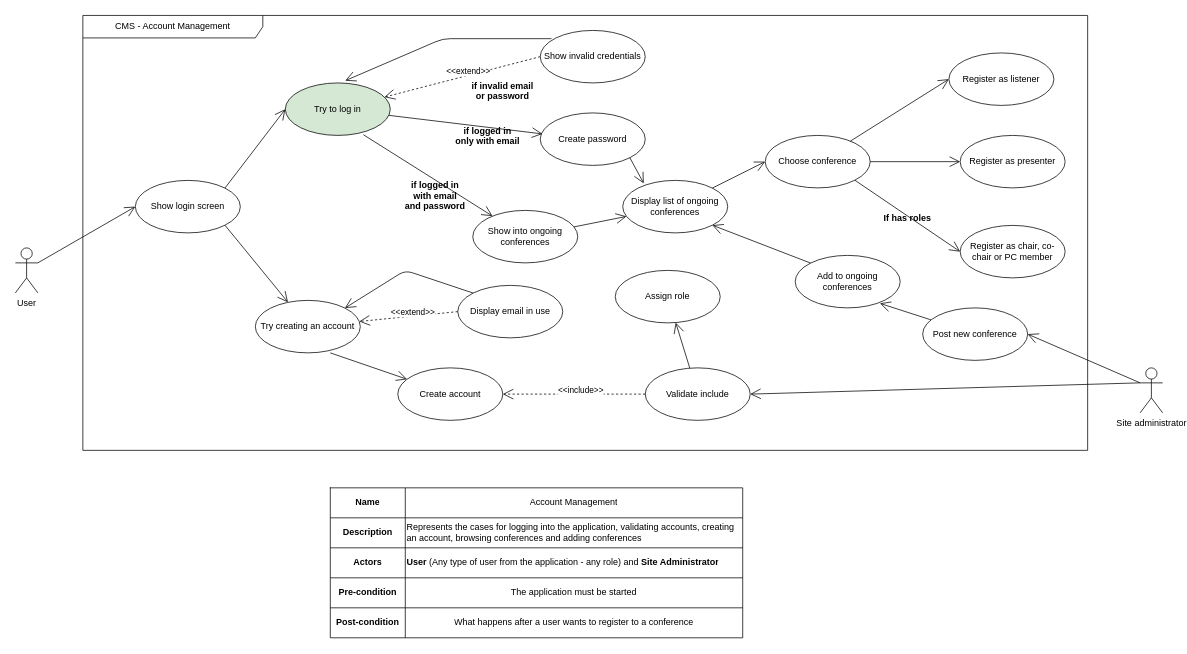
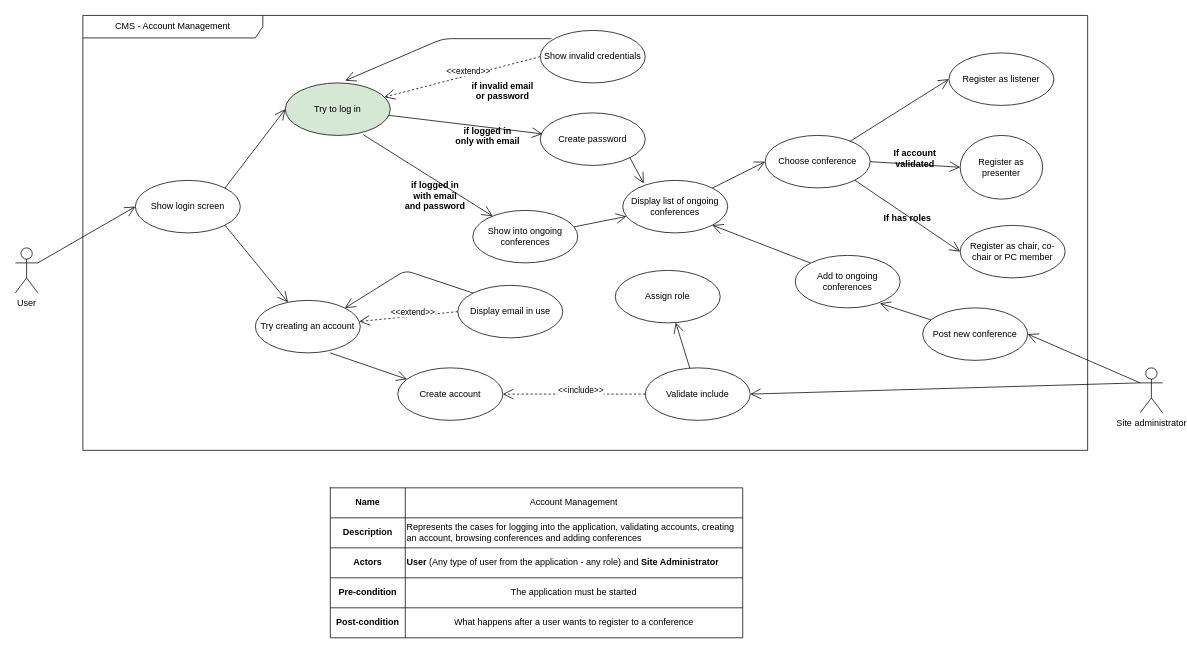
node "If account validated": added
node "Register as presenter": size 105x53 -> 83x64
